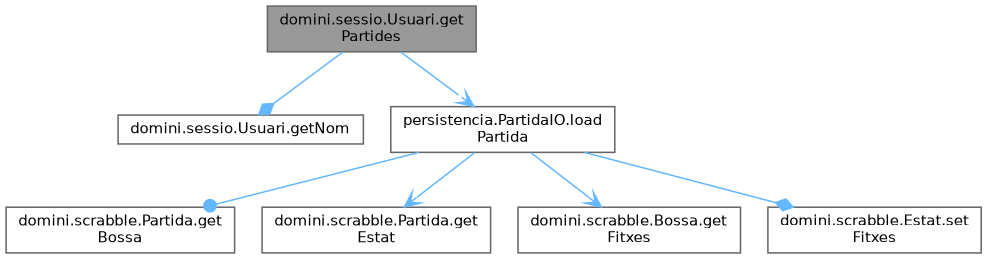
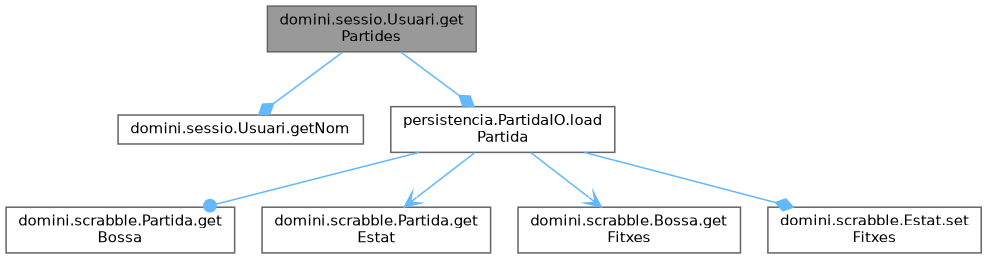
edge "domini.sessio.Usuari.get Partides" -> "persistencia.PartidaIO.load Partida": arrowhead vee -> diamond
